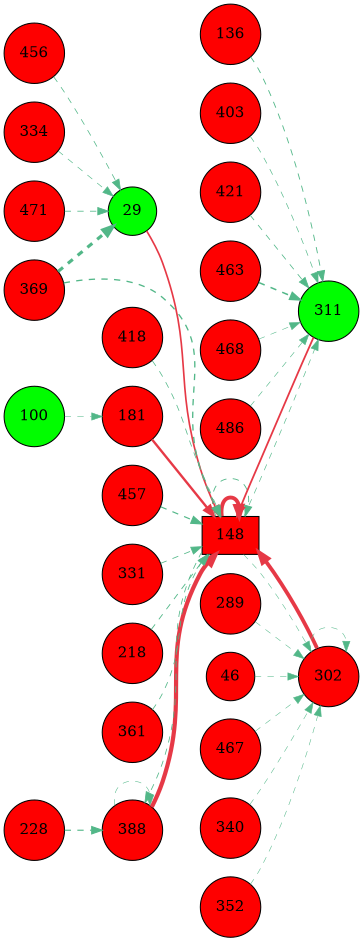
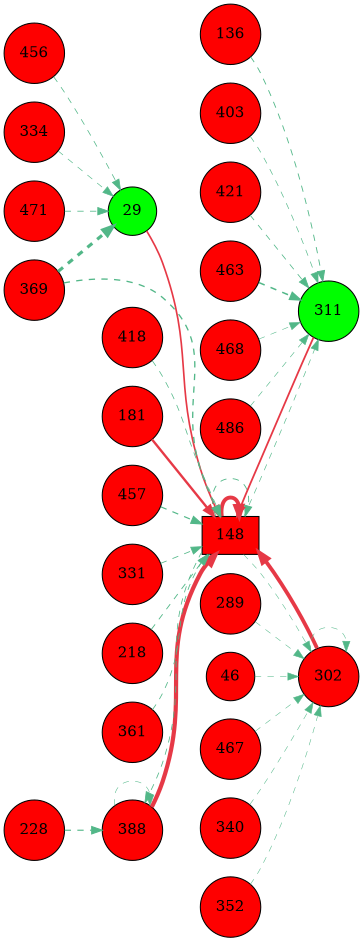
node "100": removed
